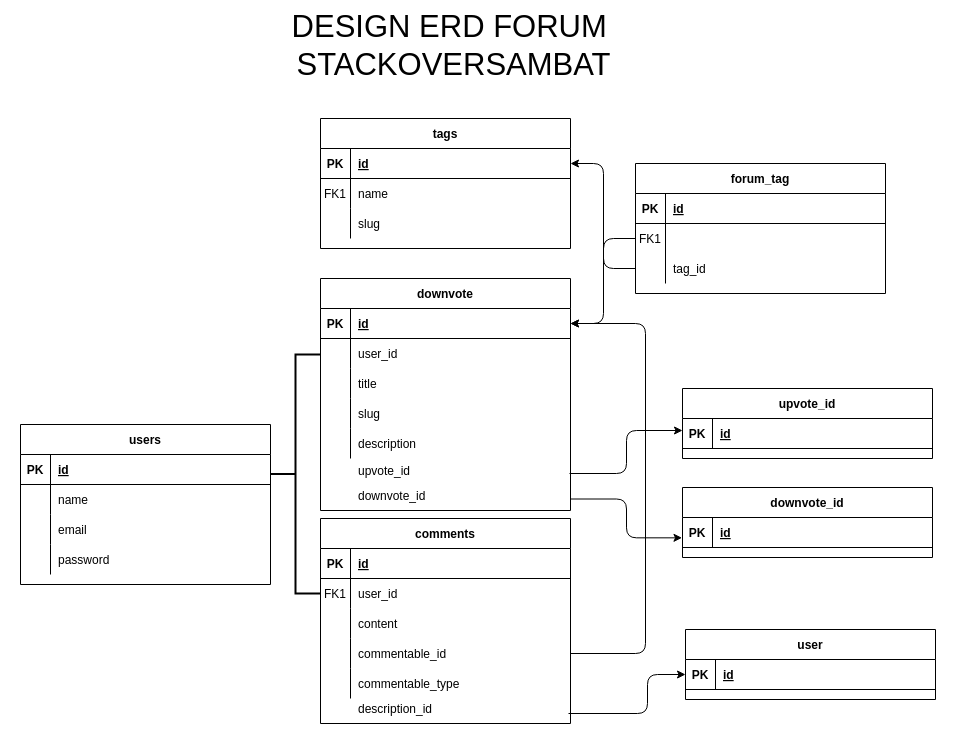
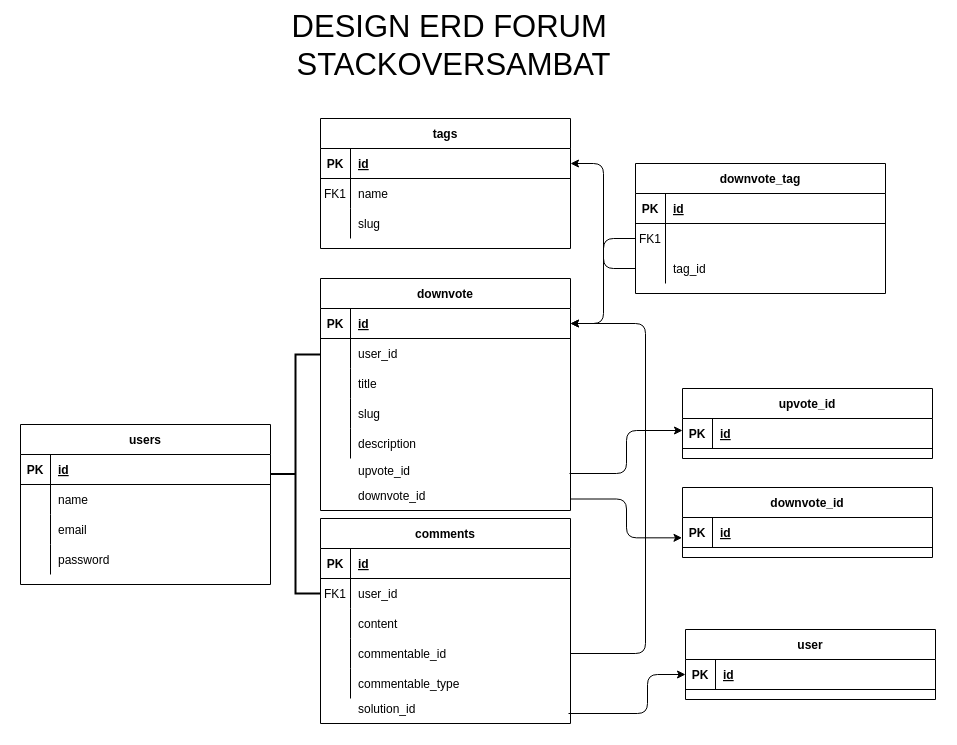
node "forum_tag": label "forum_tag" -> "downvote_tag"
node "description_id": label "description_id" -> "solution_id"
